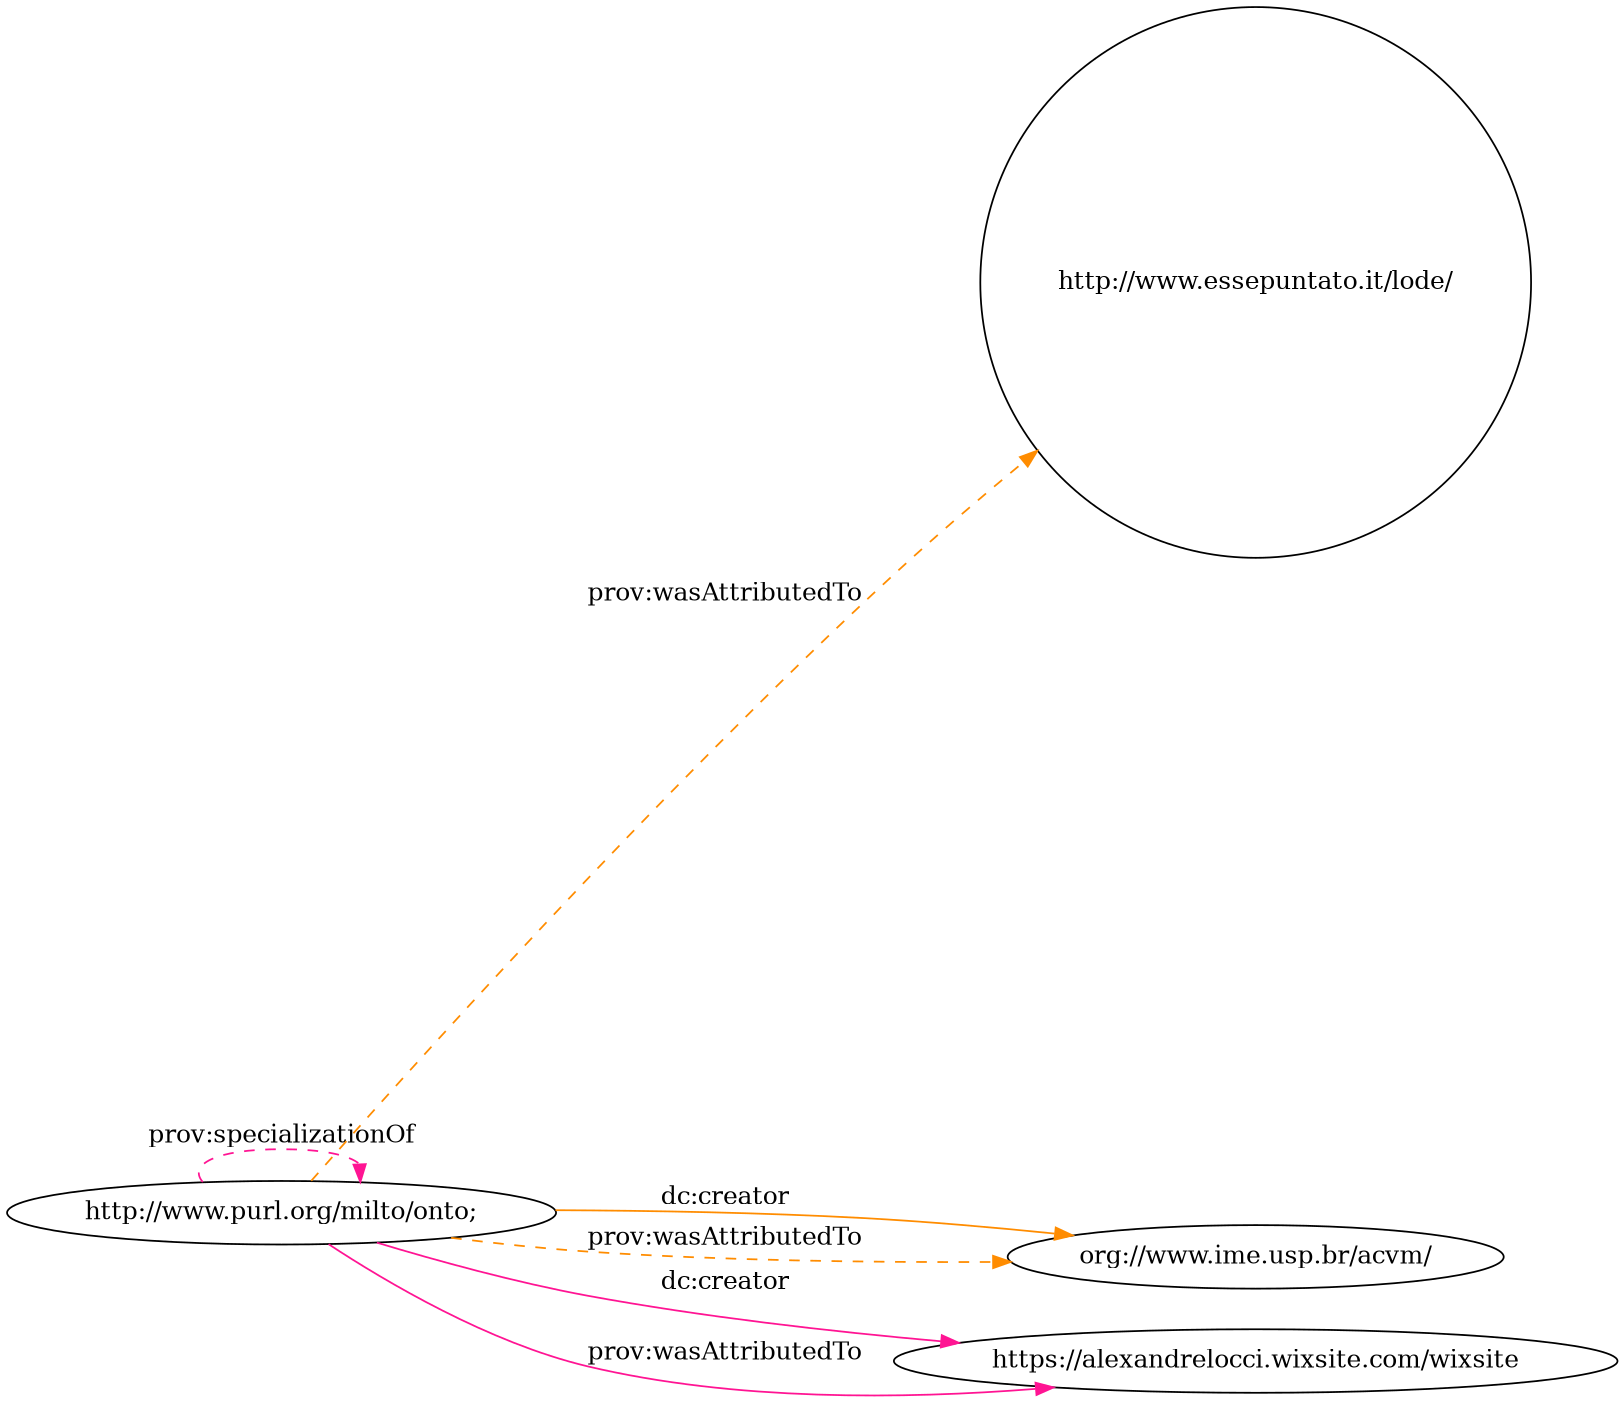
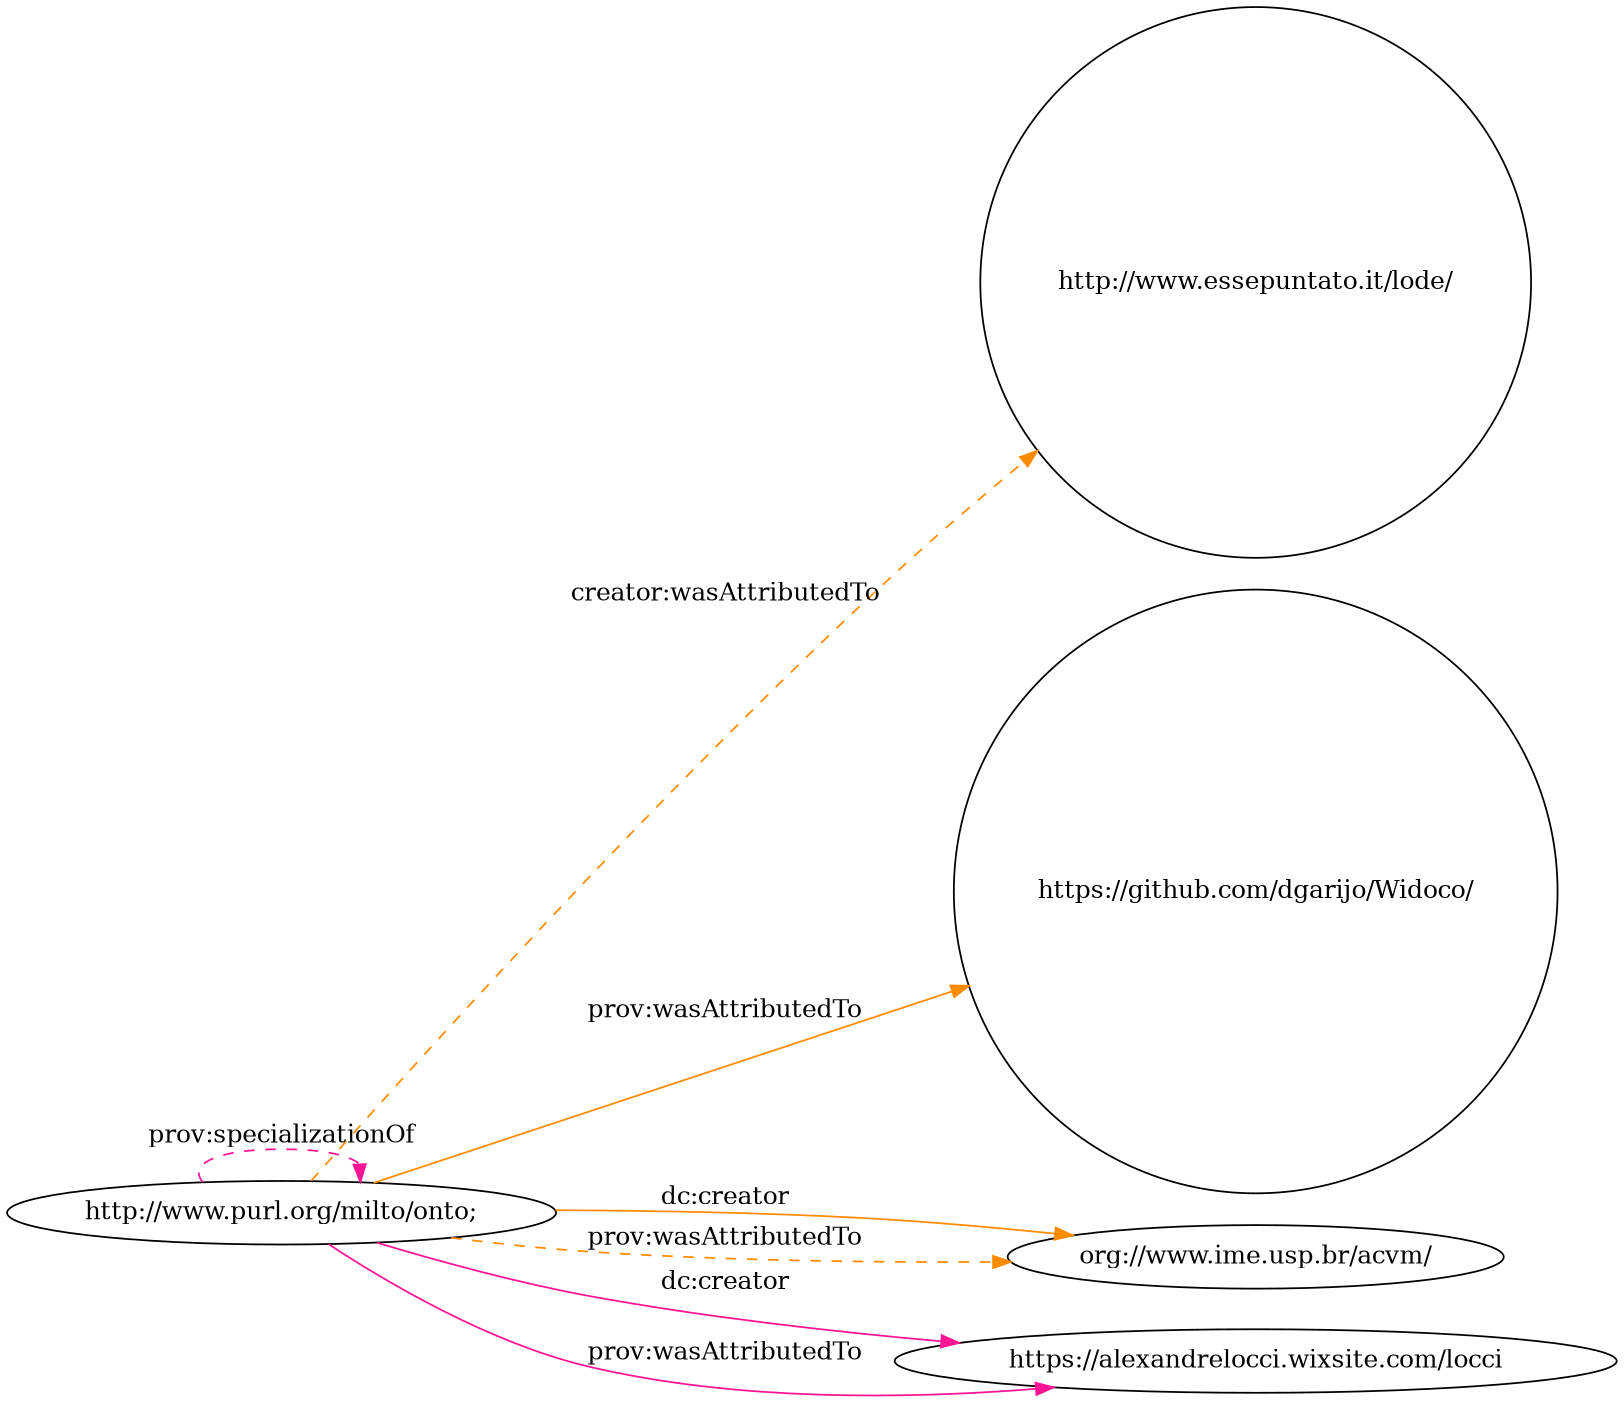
edge "http://www.purl.org/milto/onto;" -> "http://www.essepuntato.it/lode/": label "prov:wasAttributedTo" -> "creator:wasAttributedTo"
node "https://github.com/dgarijo/Widoco/": added
node "https://alexandrelocci.wixsite.com/wixsite": label "https://alexandrelocci.wixsite.com/wixsite" -> "https://alexandrelocci.wixsite.com/locci"
